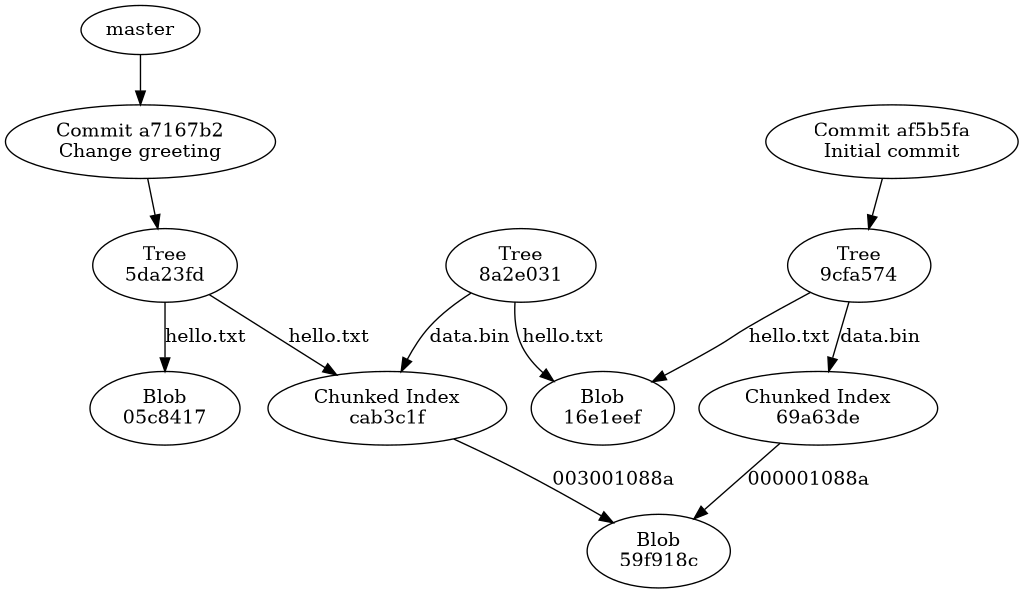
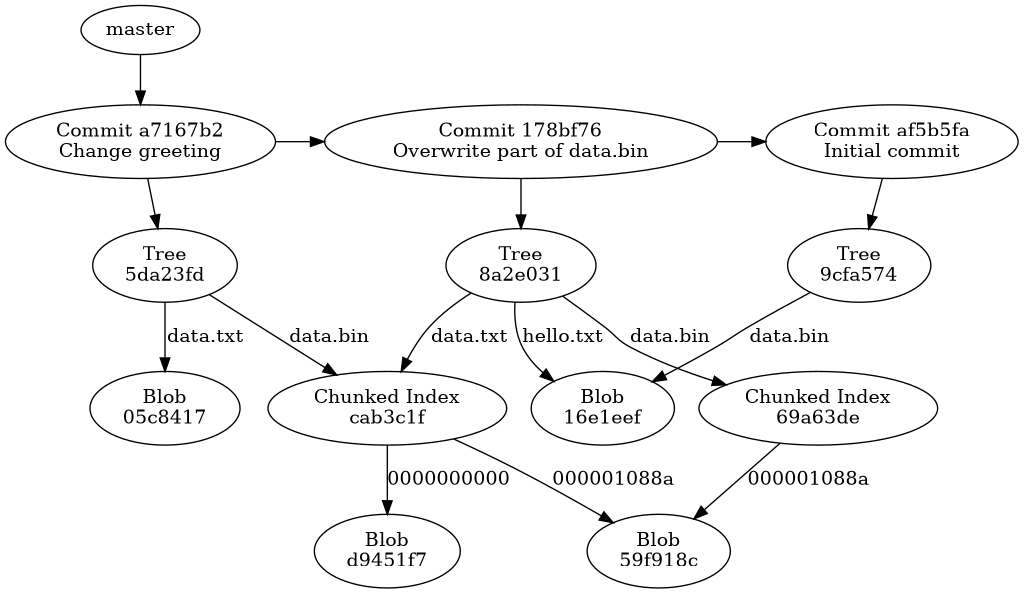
node "Commit 178bf76 Overwrite part of data.bin": added
edge "Tree 9cfa574" -> "Chunked Index 69a63de": now "Tree 8a2e031" -> "Chunked Index 69a63de"
edge "Tree 5da23fd" -> "Blob 05c8417": label "hello.txt" -> "data.txt"
edge "Tree 5da23fd" -> "Chunked Index cab3c1f": label "hello.txt" -> "data.bin"
edge "Tree 8a2e031" -> "Chunked Index cab3c1f": label "data.bin" -> "data.txt"
edge "Tree 9cfa574" -> "Blob 16e1eef": label "hello.txt" -> "data.bin"
edge "Chunked Index cab3c1f" -> "Blob 59f918c": label "003001088a" -> "000001088a"
node "Blob d9451f7": added
